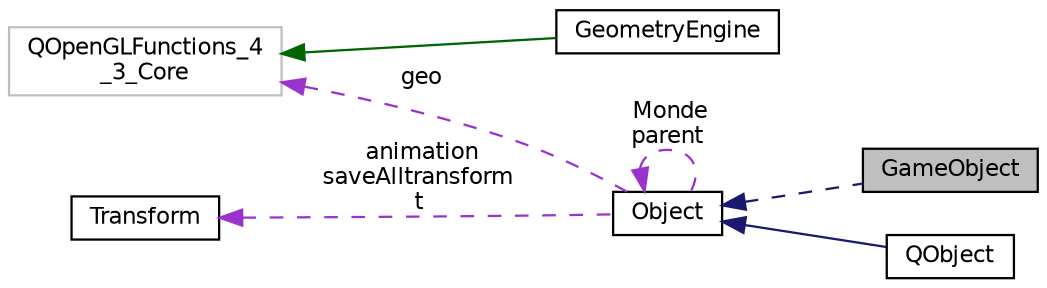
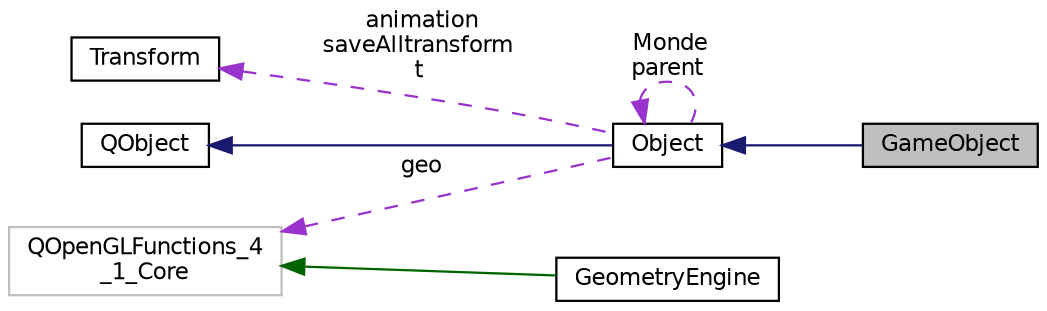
node "QOpenGLFunctions_4 _3_Core": label "QOpenGLFunctions_4 _3_Core" -> "QOpenGLFunctions_4 _1_Core"
edge "GameObject" -> "Object": style dashed -> solid
edge "QObject" -> "Object": reversed
